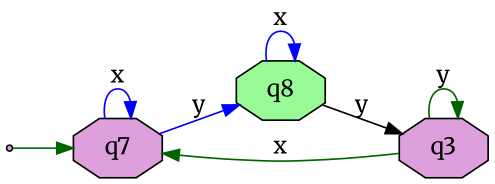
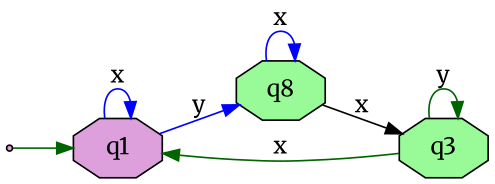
edge "q8" -> "q3": label "y" -> "x"
node "q7": label "q7" -> "q1"
node "q3": fillcolor plum -> palegreen
